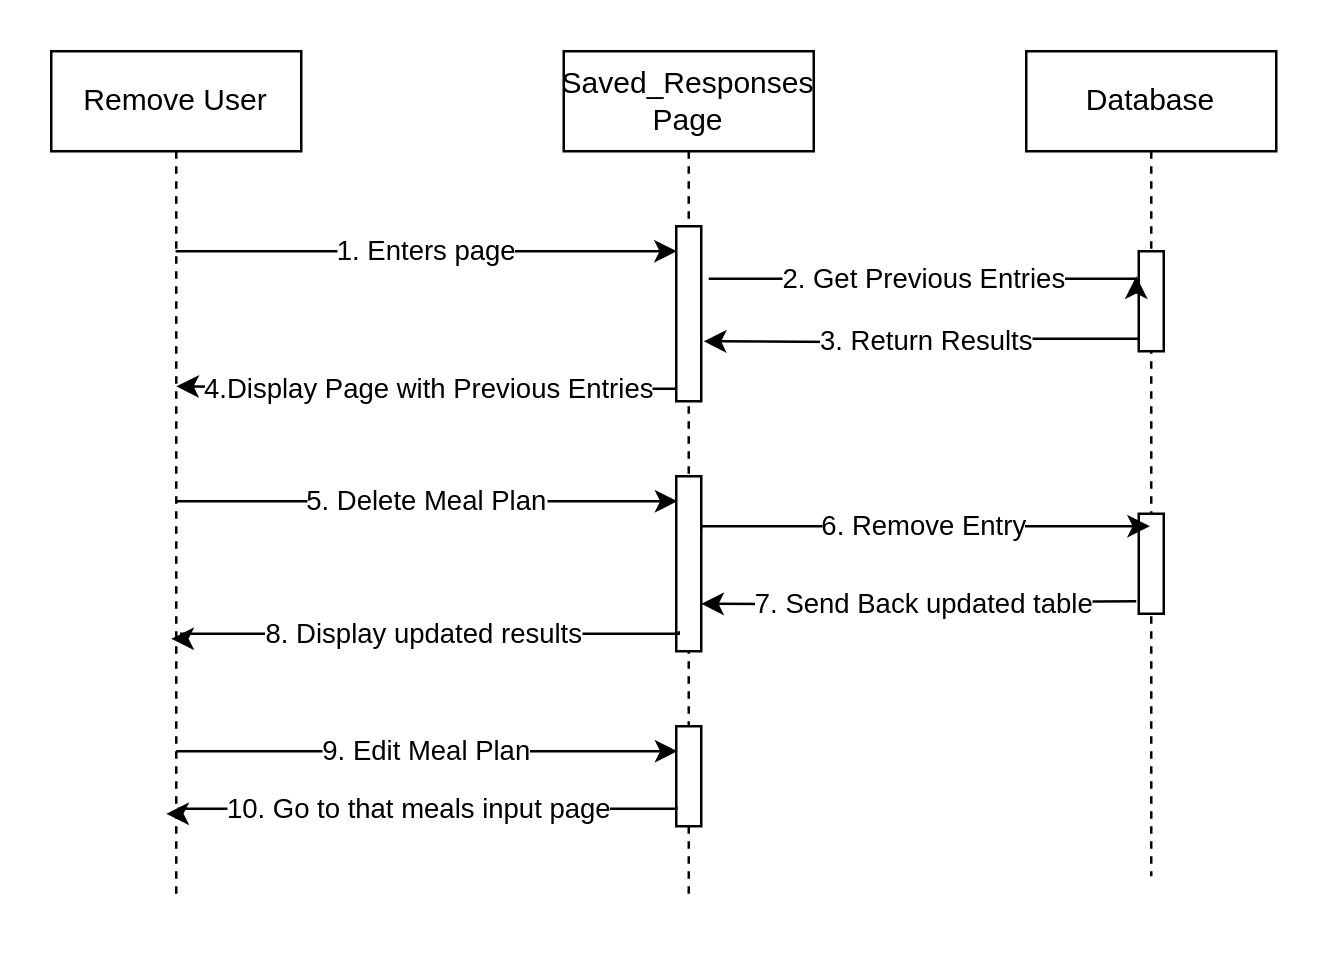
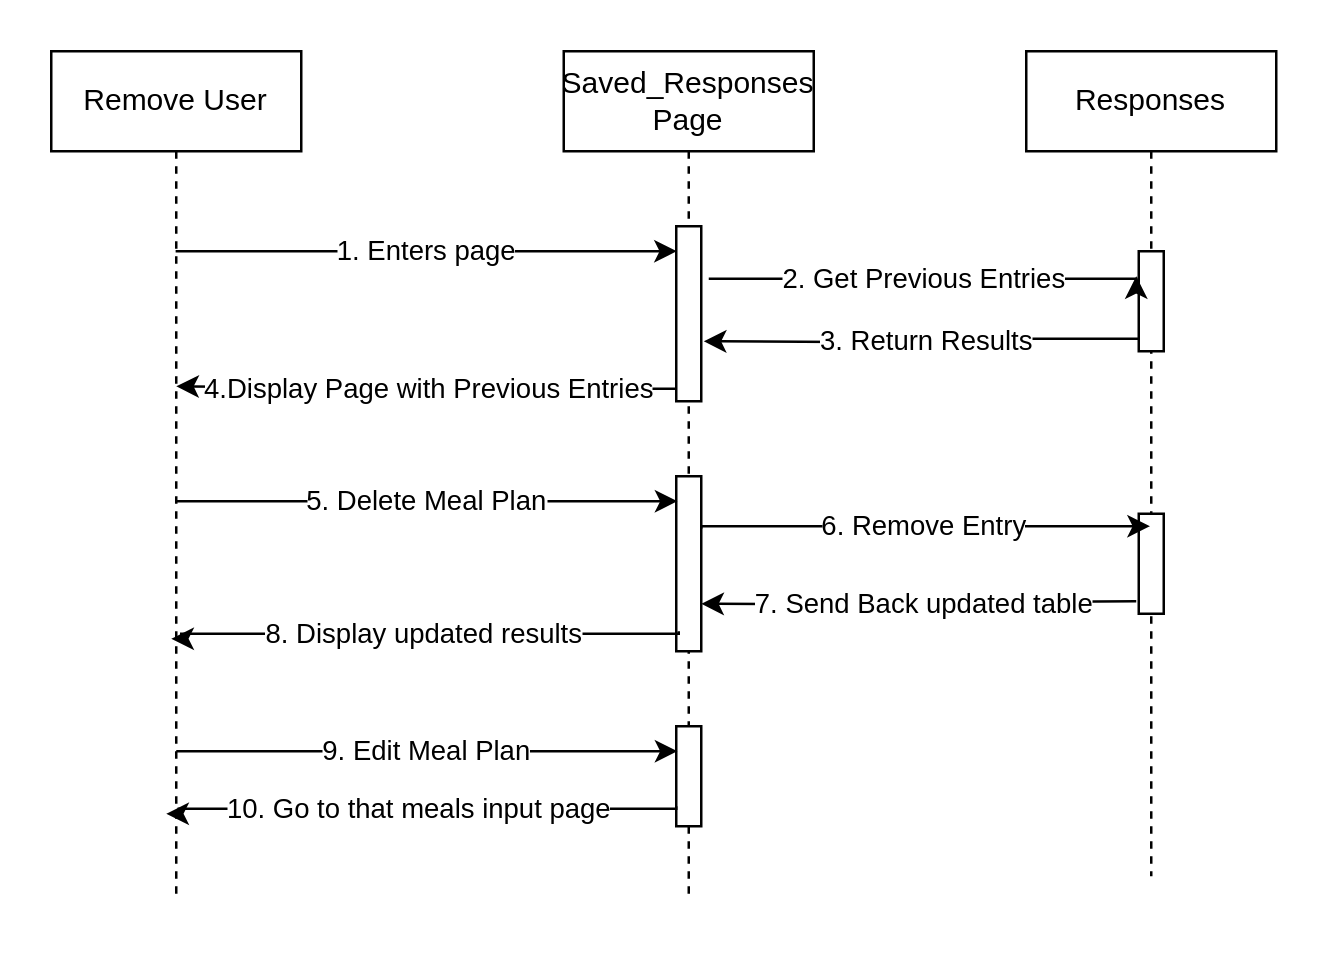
node "Database": label "Database" -> "Responses"
